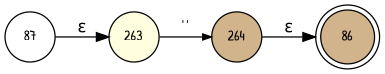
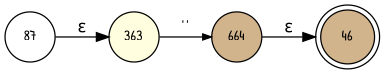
node "263": label "263" -> "363"
node "264": label "264" -> "664"
node "86": label "86" -> "46"
